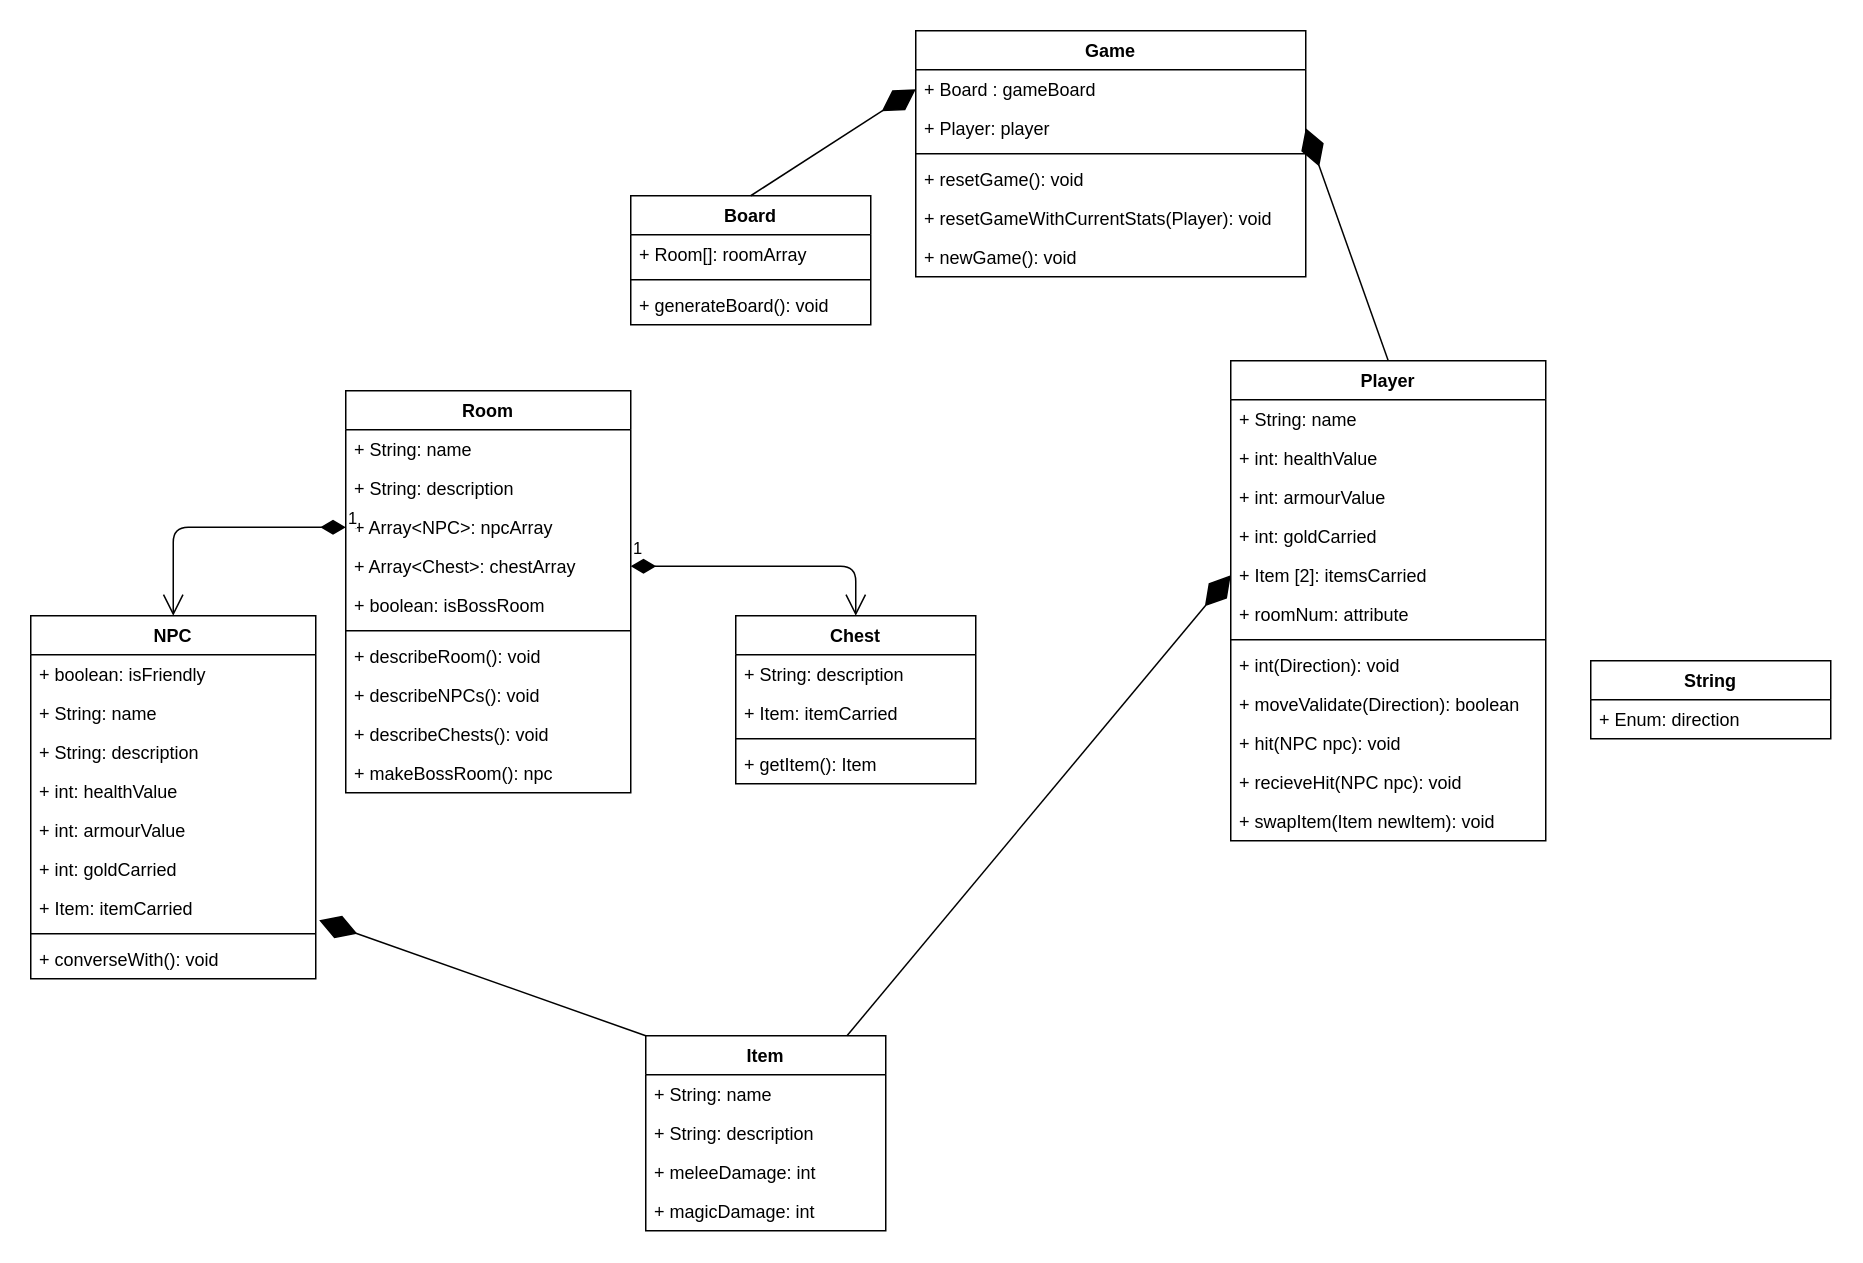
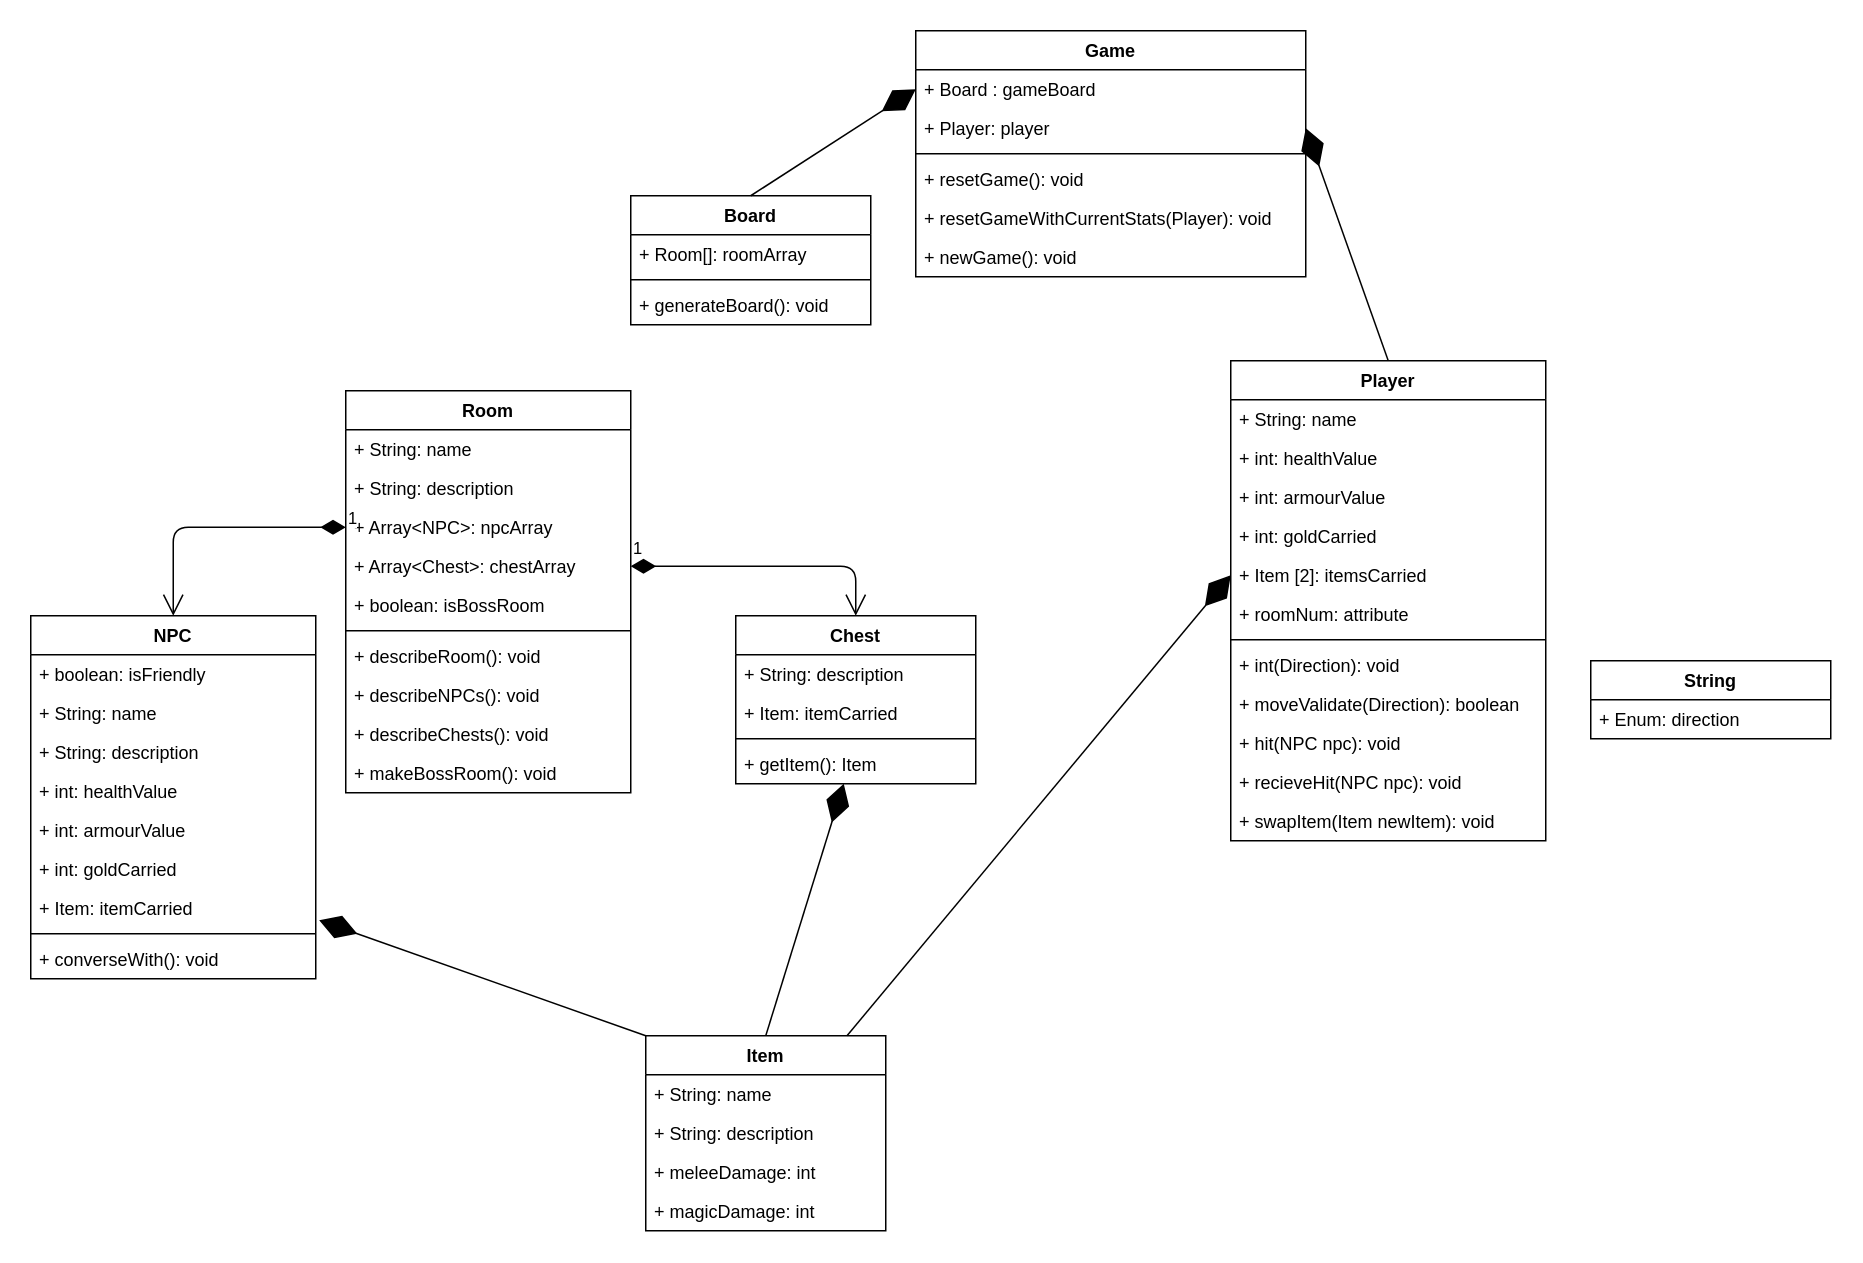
node "+ makeBossRoom(): npc": label "+ makeBossRoom(): npc" -> "+ makeBossRoom(): void"
edge "Item" -> "+ getItem(): Item": added
